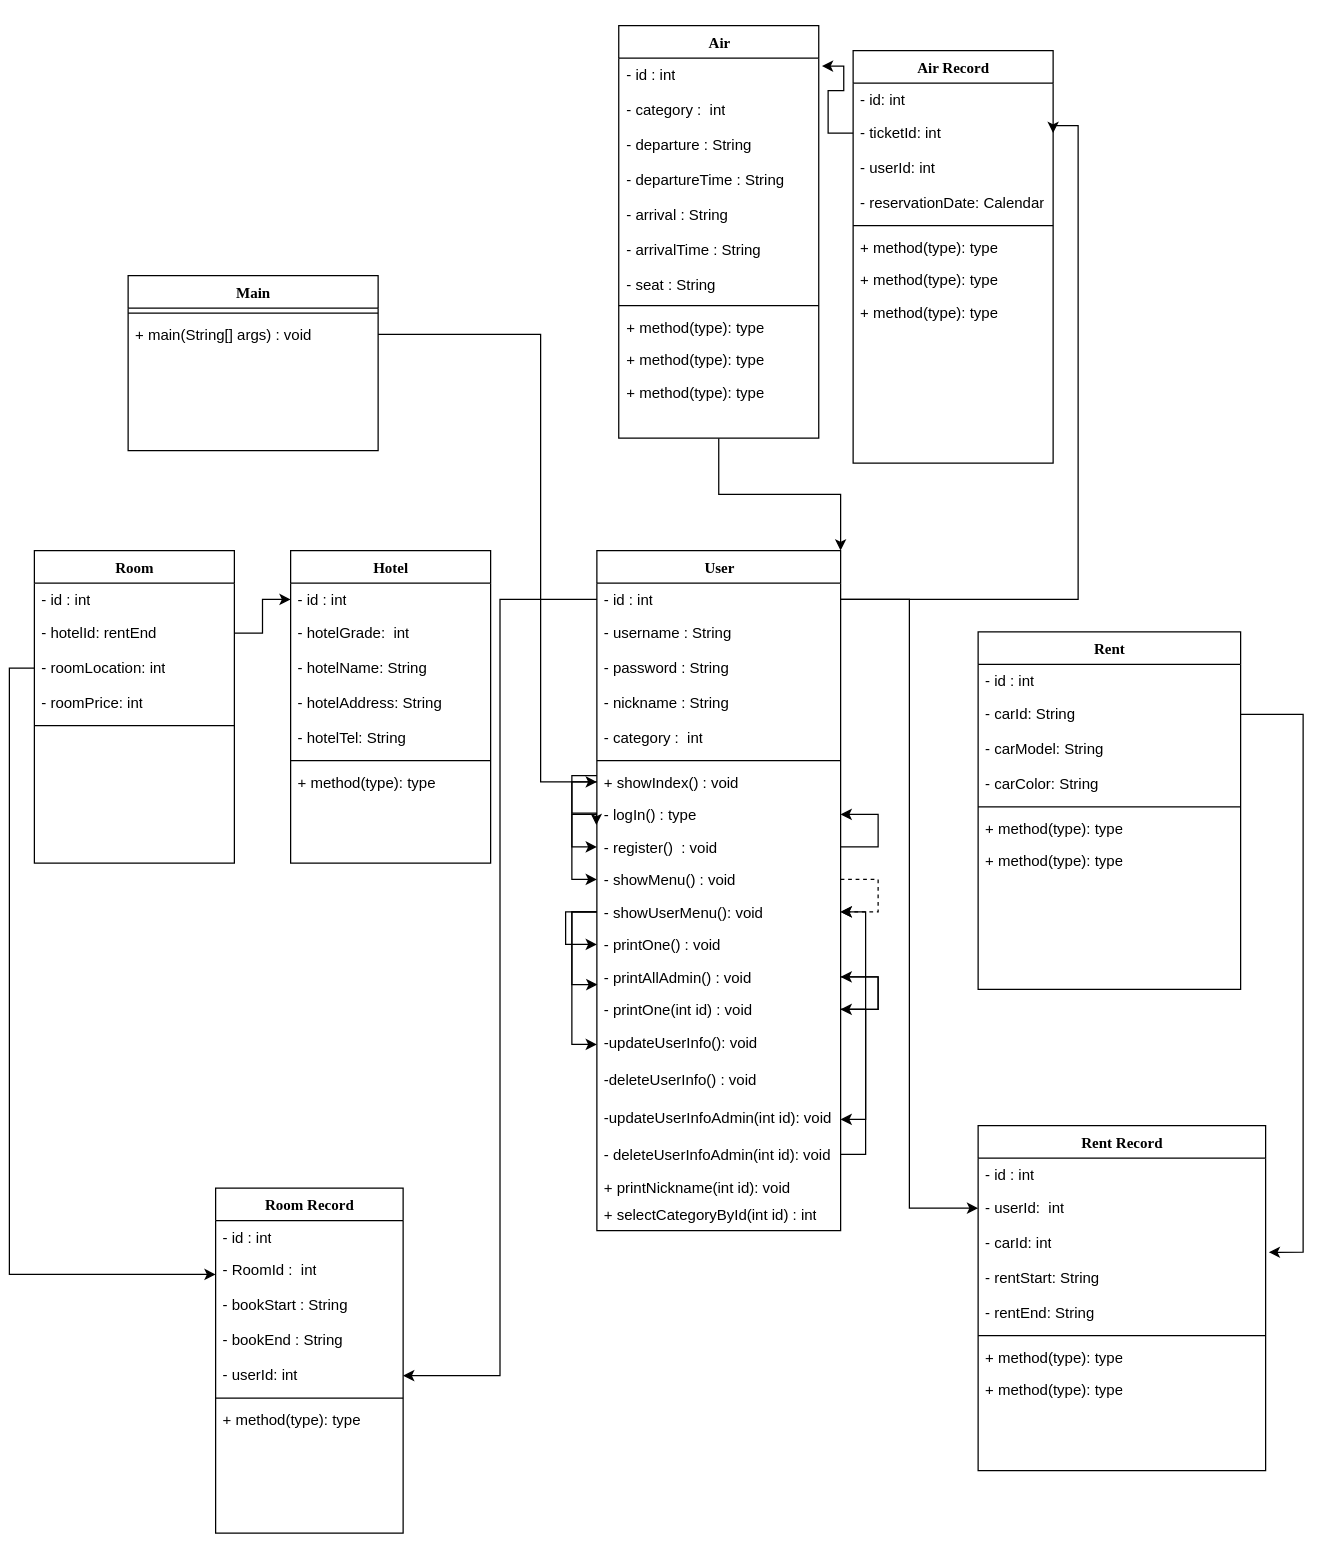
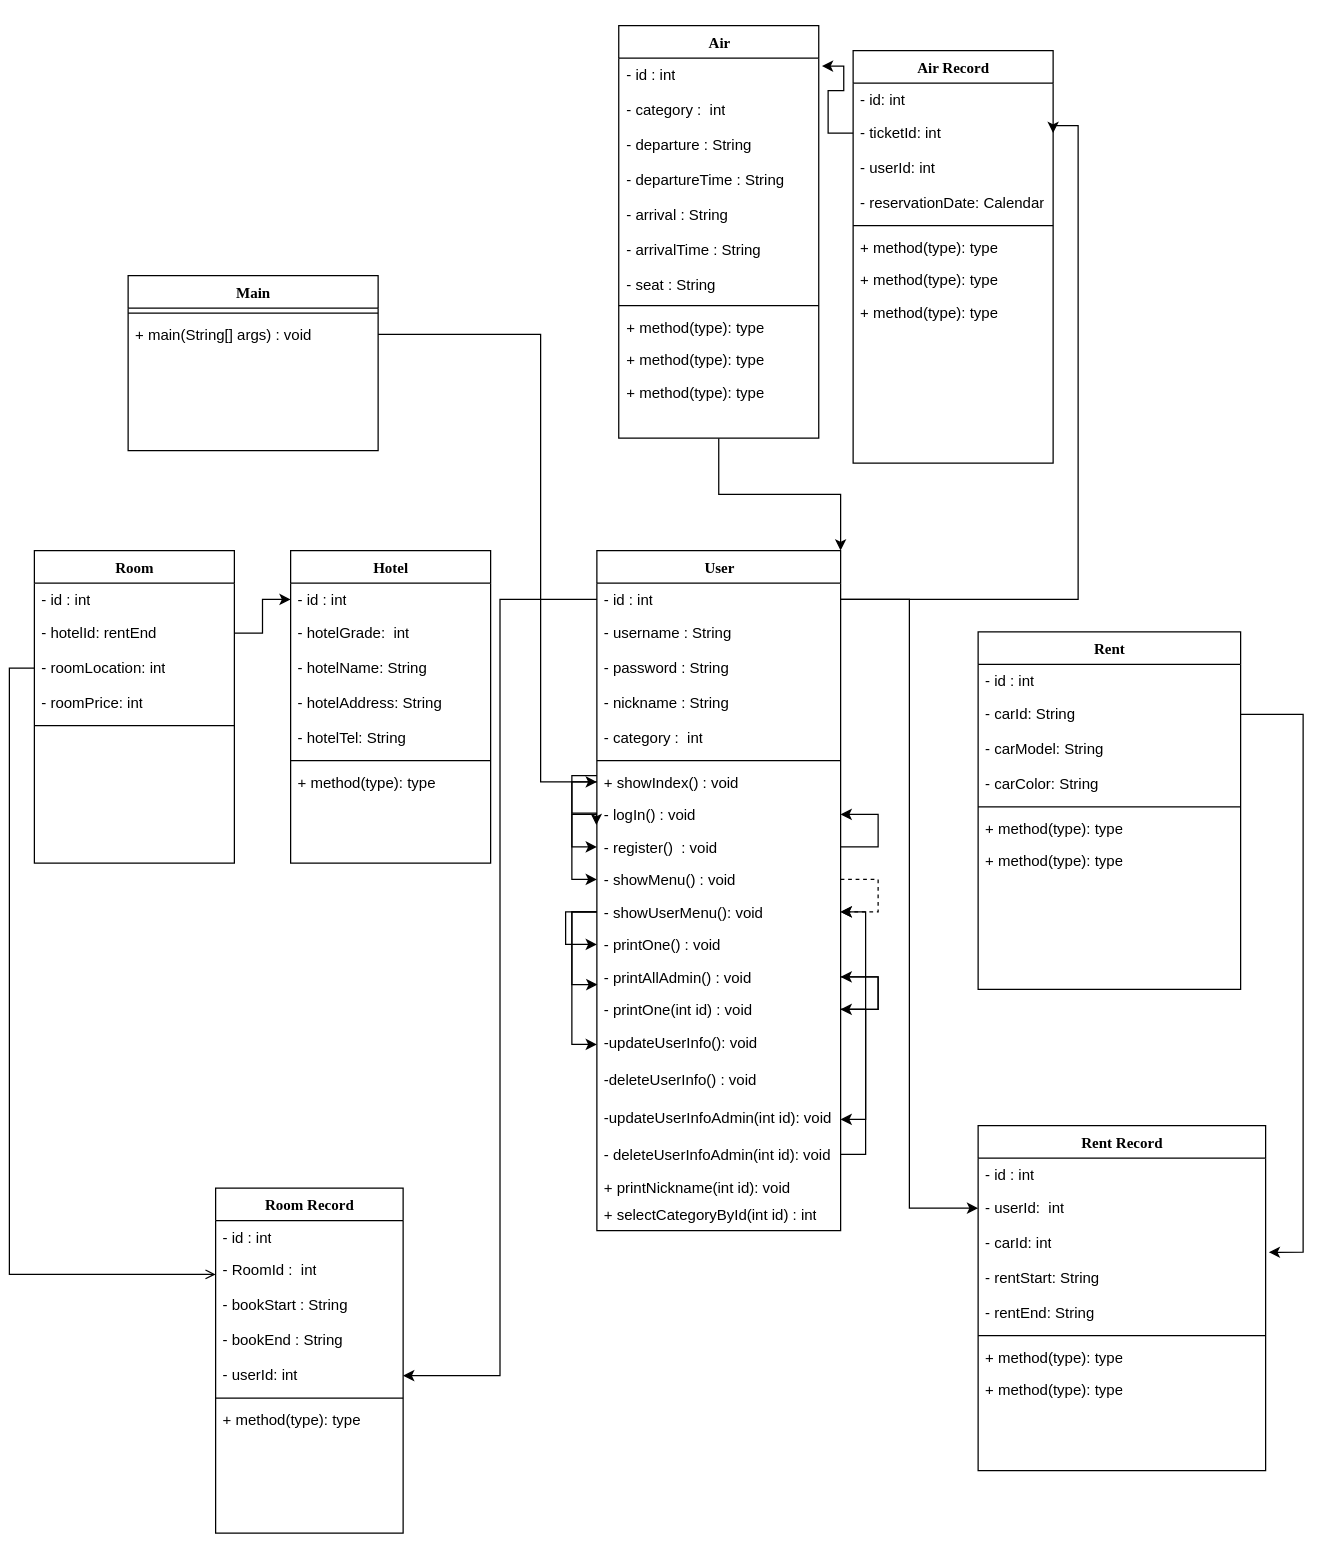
node "- logIn() : type": label "- logIn() : type" -> "- logIn() : void"
edge "- roomLocation: int" -> "Room Record": arrowhead classic -> open
